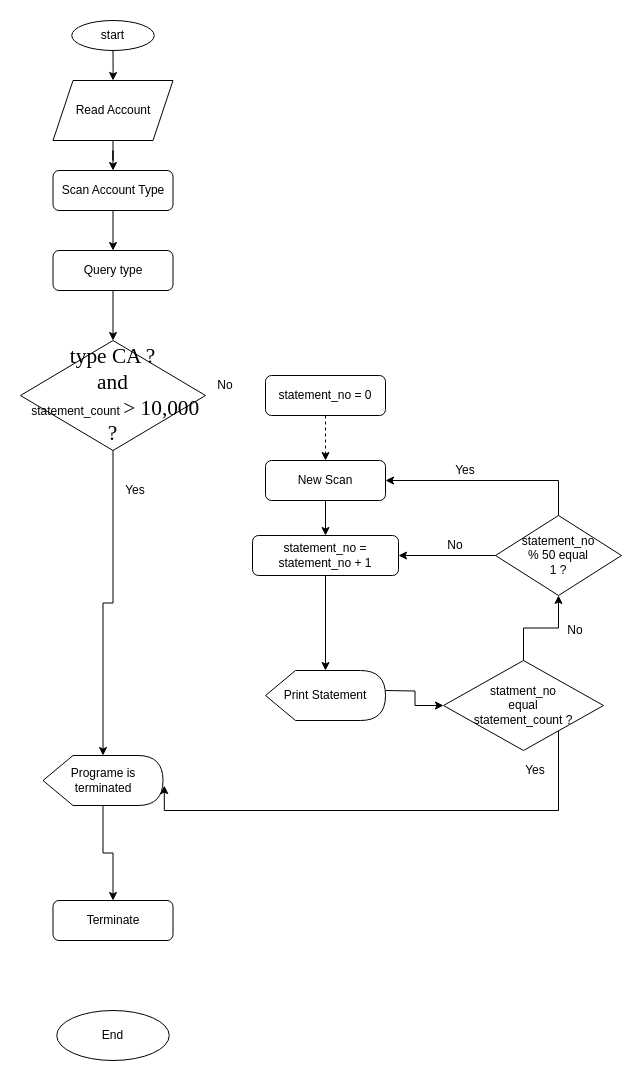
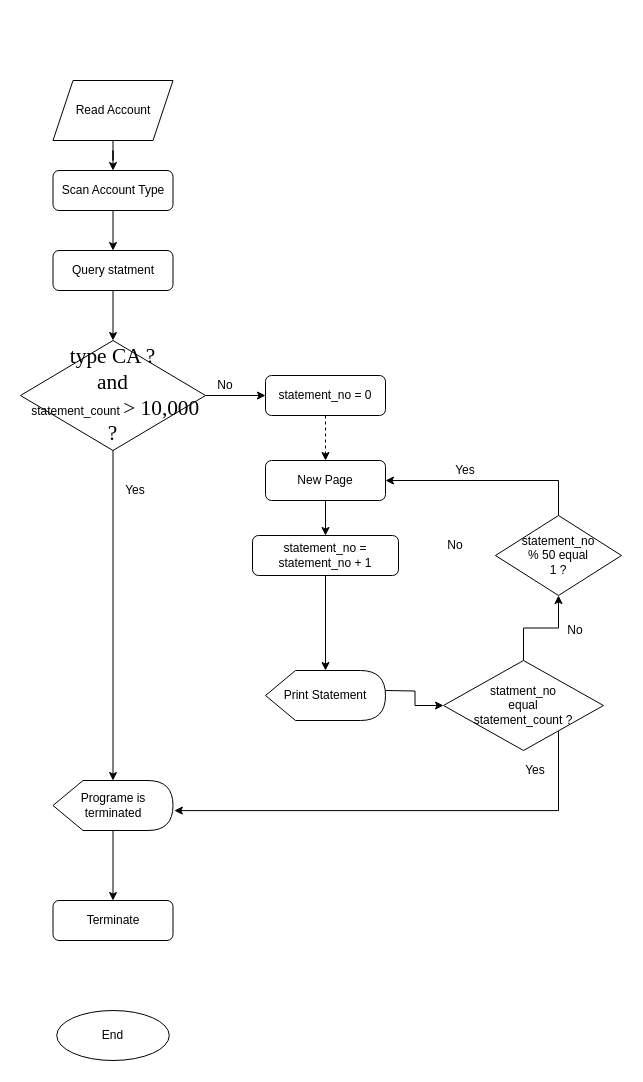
node "start": removed
edge "start" -> "Read Account": removed
node "Query type": label "Query type" -> "Query statment"
edge "type CA ? and statement_count > 10,000 ?" -> "statement_no = 0": added
node "New Scan": label "New Scan" -> "New Page"
edge "statement_no % 50 equal 1 ?" -> "statement_no = statement_no + 1": removed
node "Programe is terminated": moved (103, 781) -> (113, 806)
